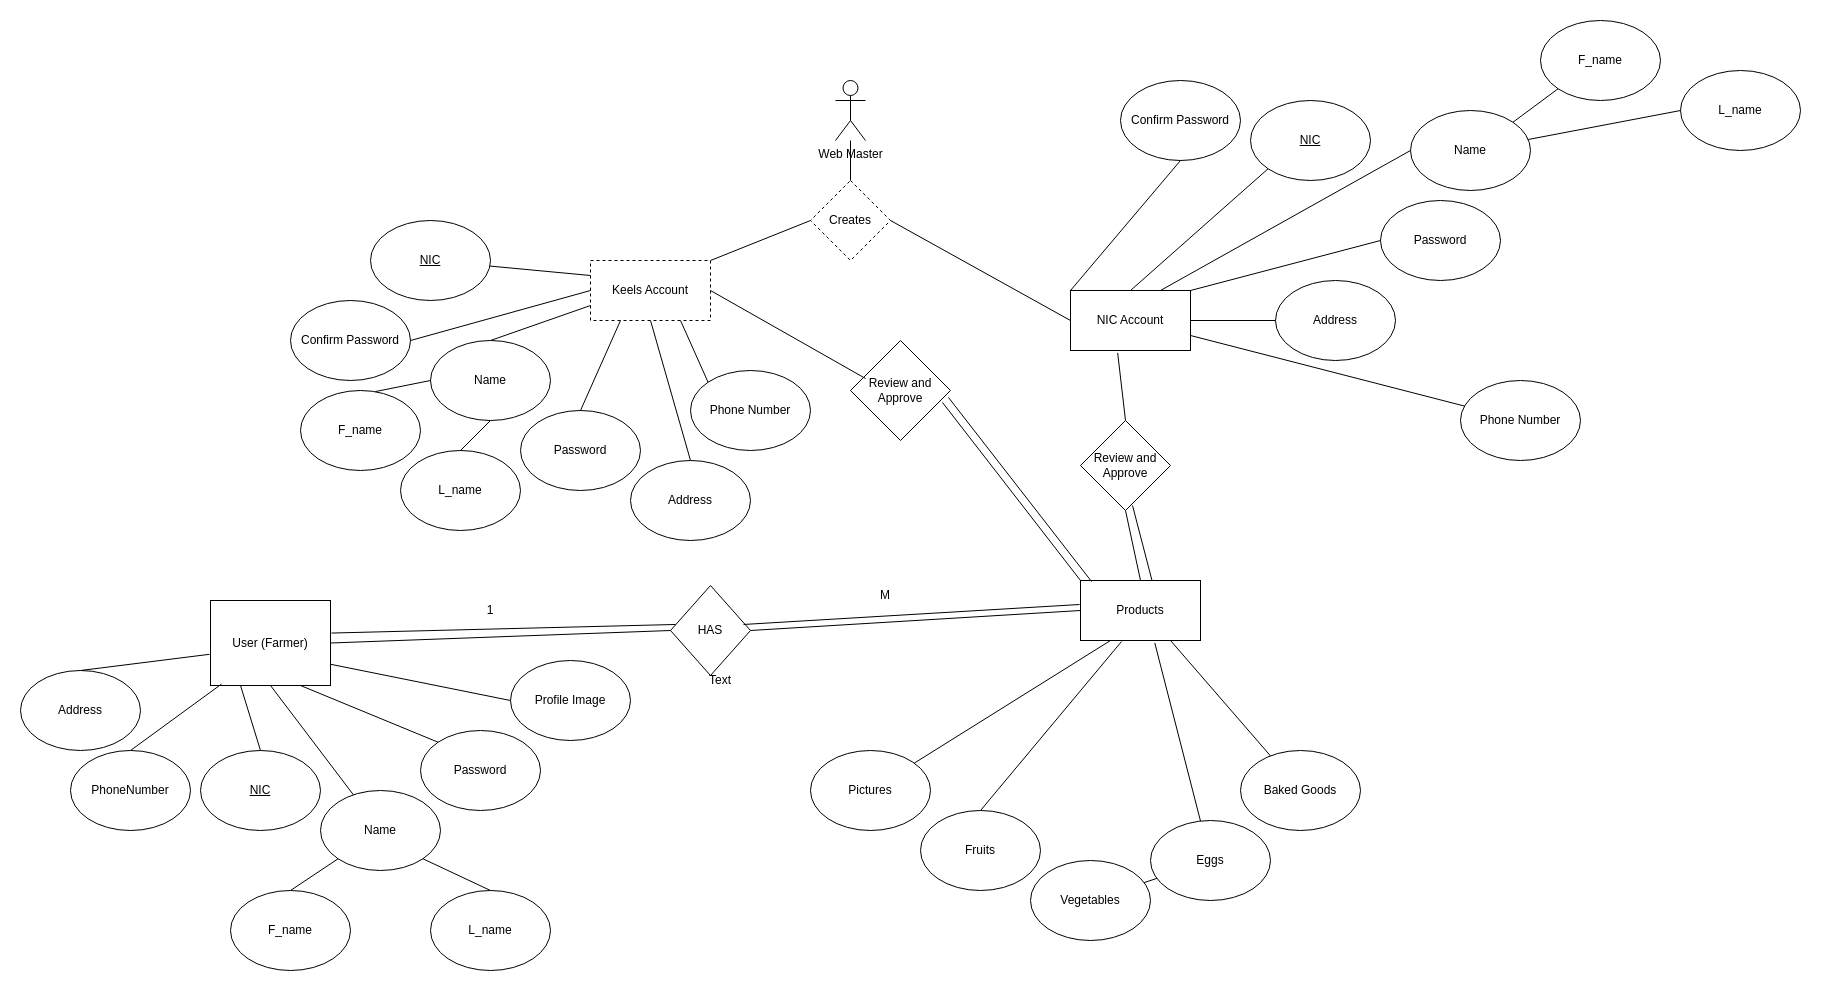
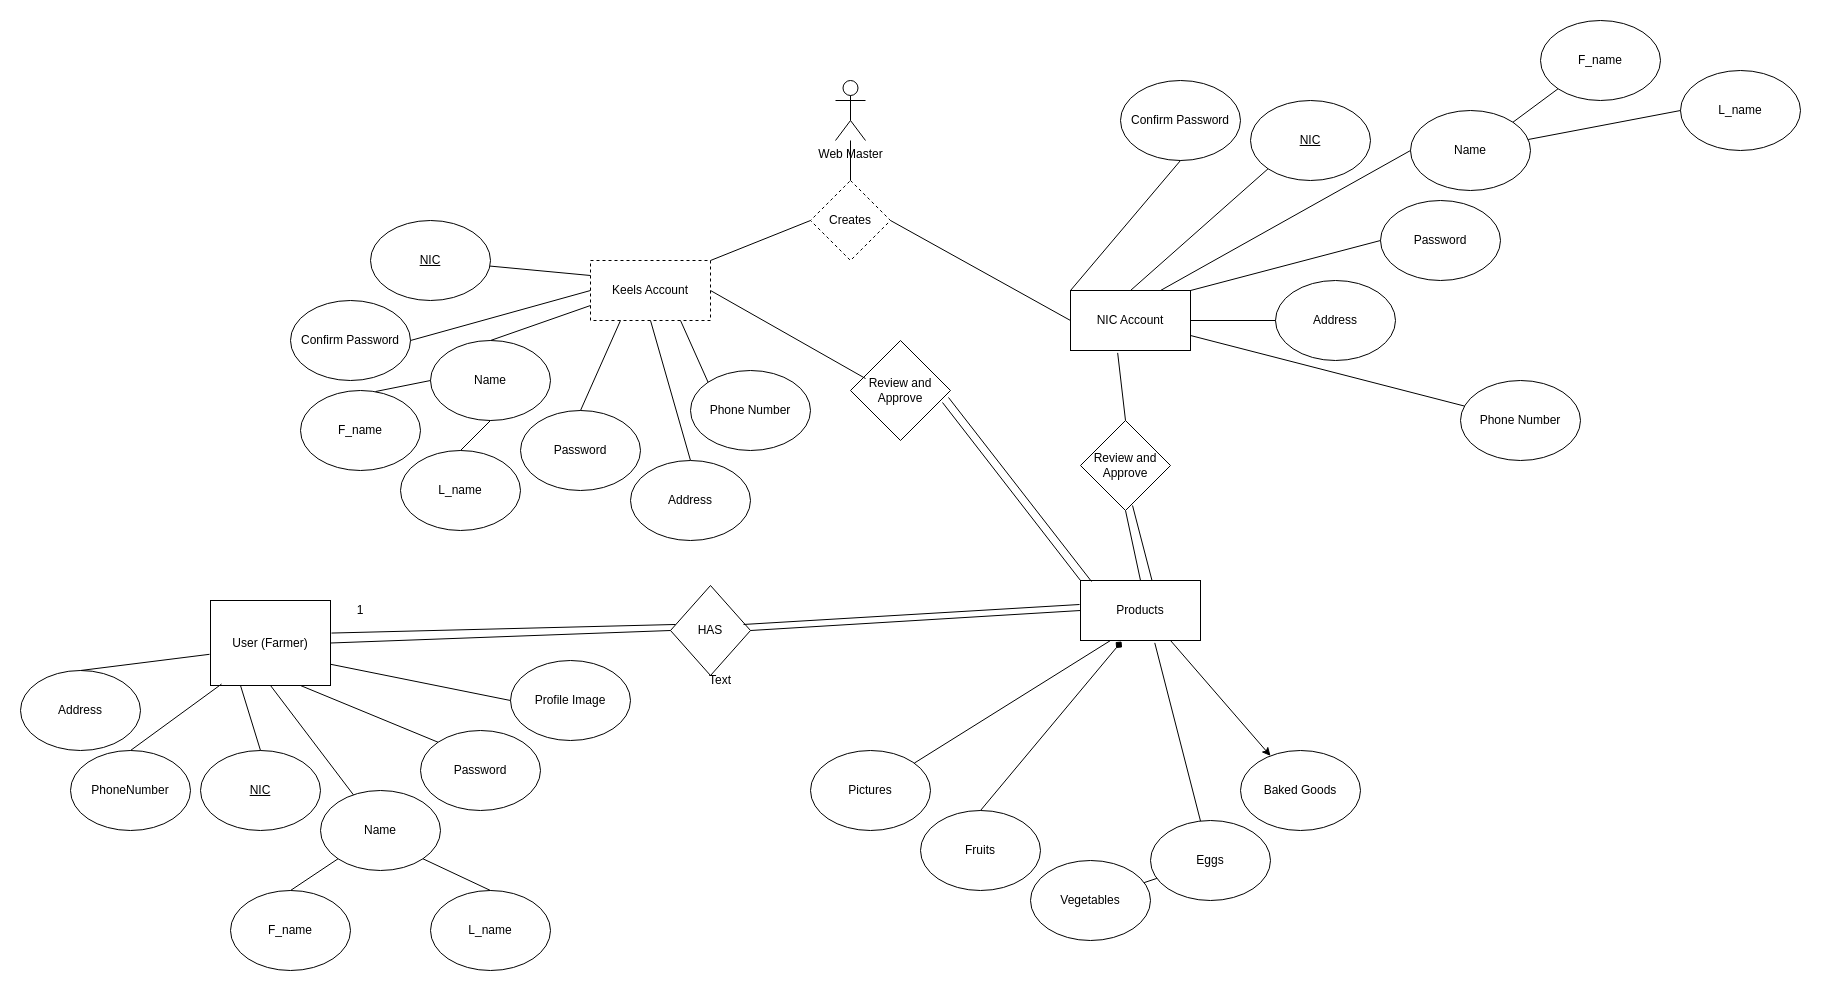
node "M": removed
node "1": moved (491, 611) -> (361, 611)
edge "Products" -- "Fruits": arrowhead none -> diamond
edge "Products" -- "Baked Goods": arrowhead none -> classic
